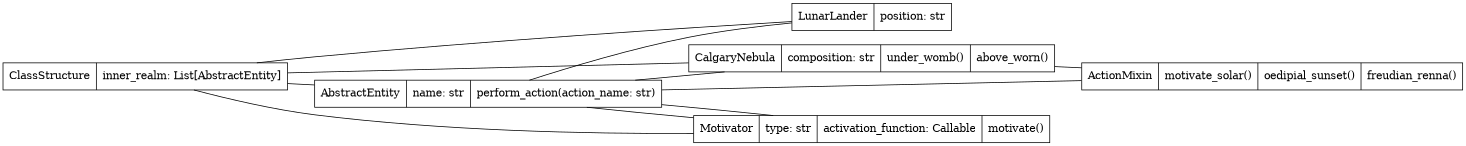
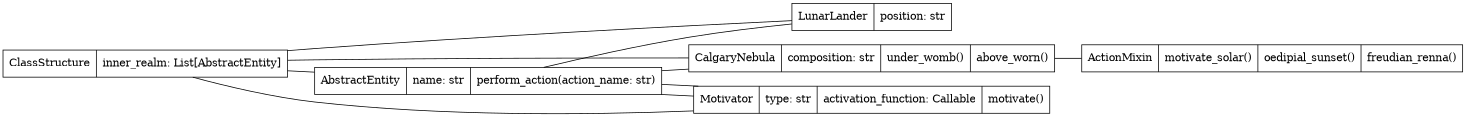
edge "ActionMixin" -- "AbstractEntity": removed
